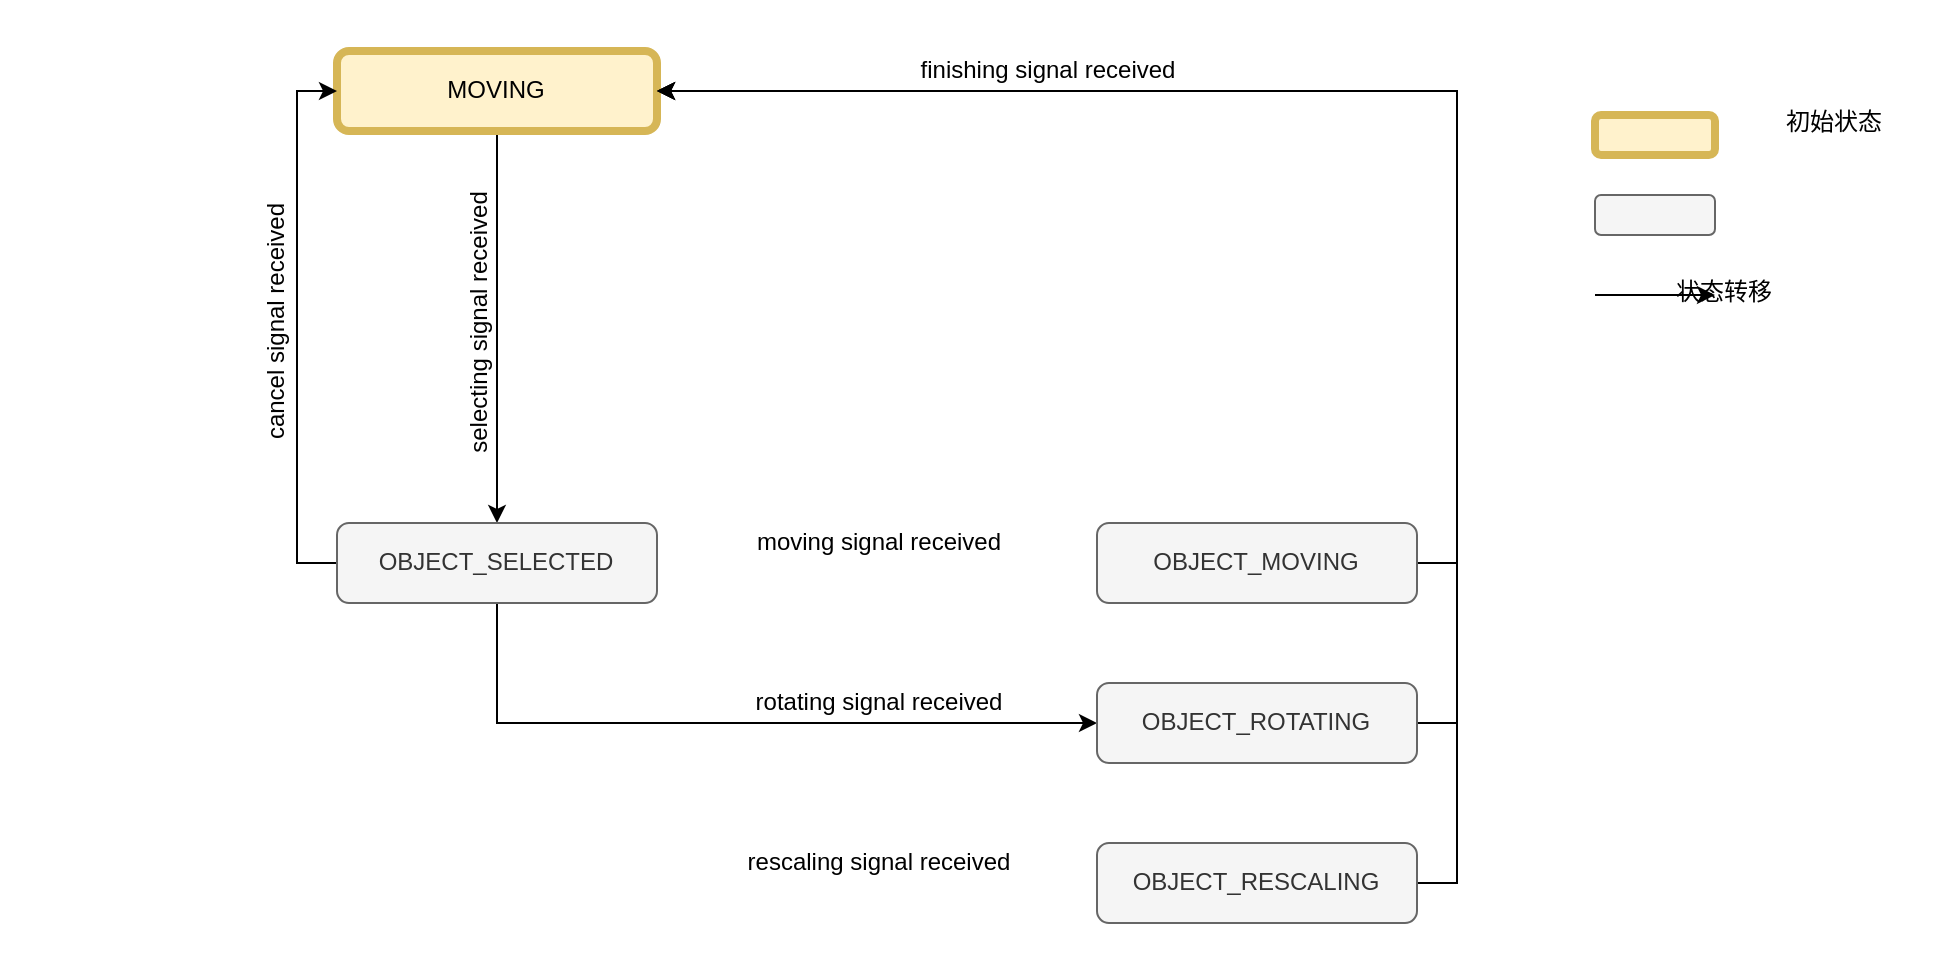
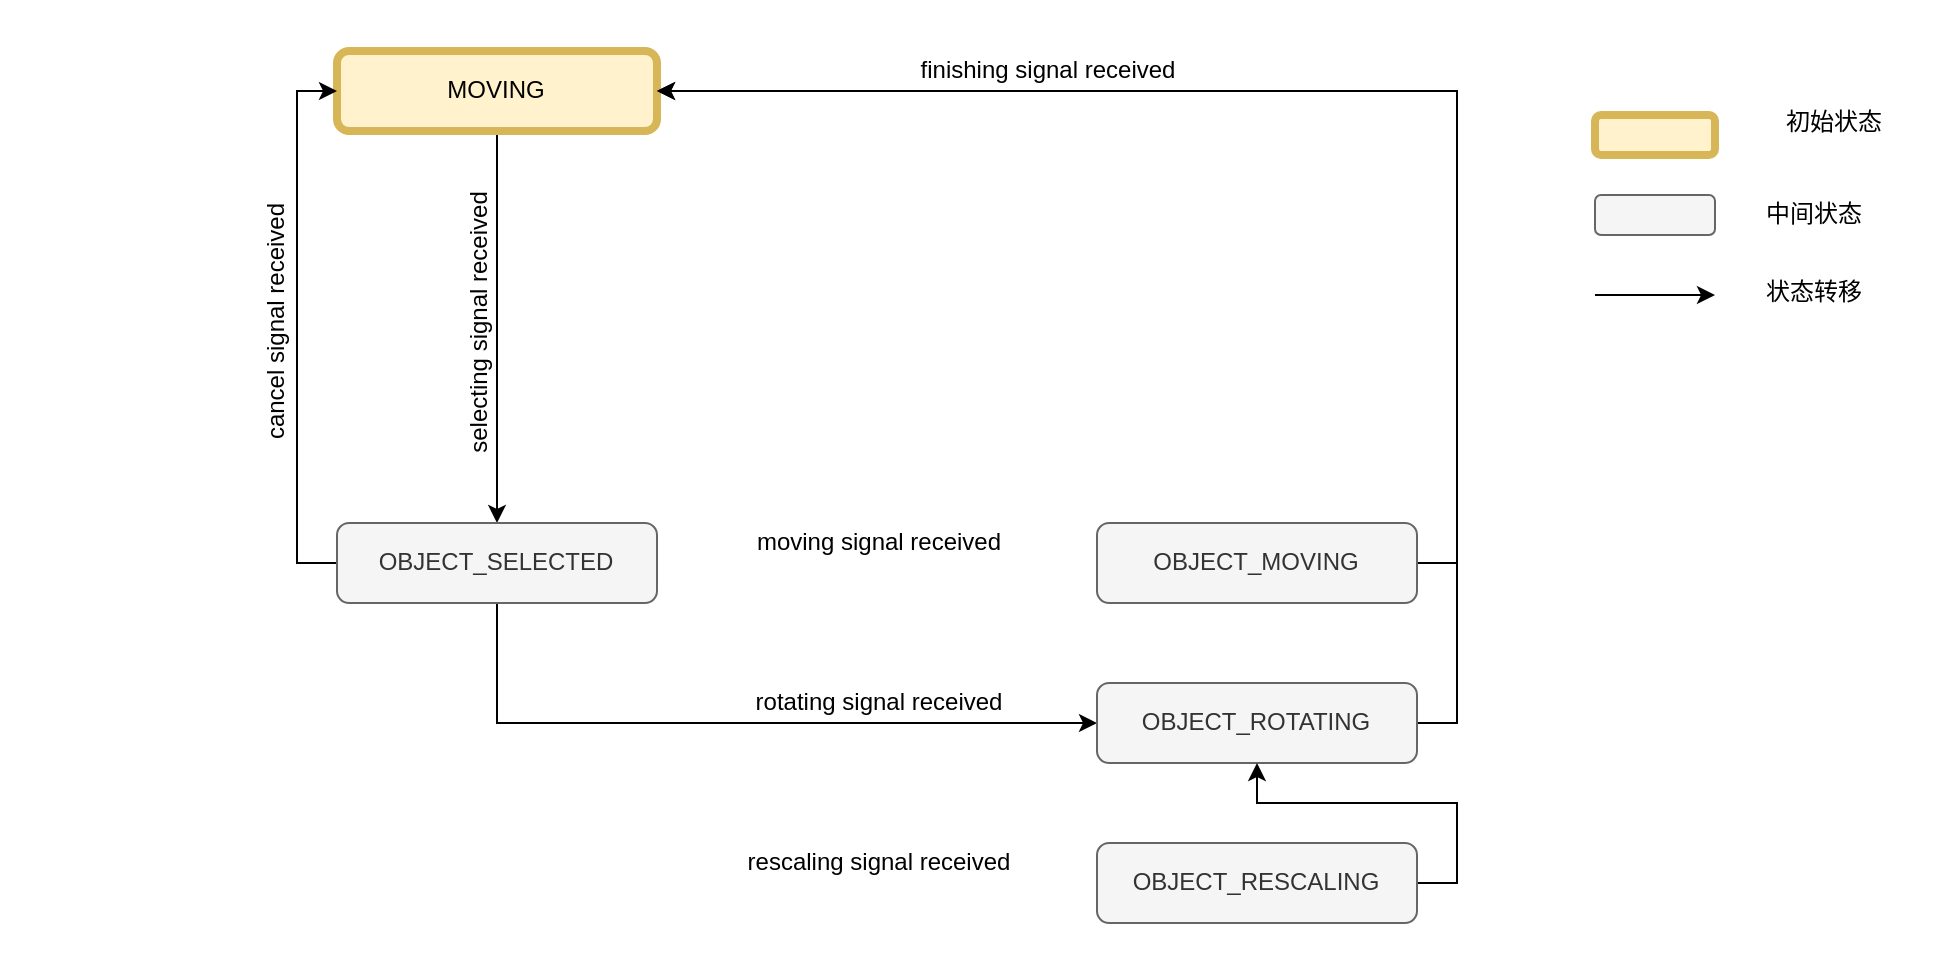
node "中间状态": added
node "状态转移": moved (1725, 293) -> (1815, 293)
edge "OBJECT_RESCALING" -> "MOVING": now "OBJECT_RESCALING" -> "OBJECT_ROTATING"
